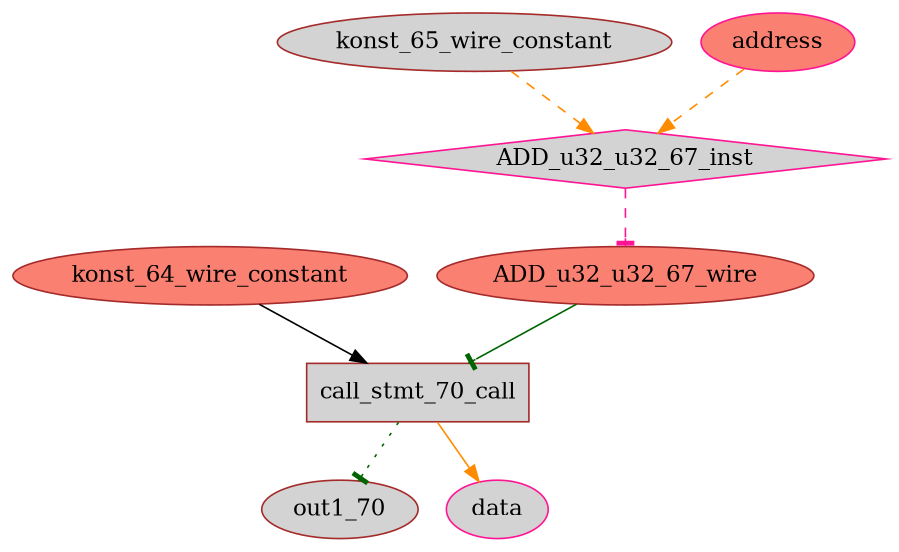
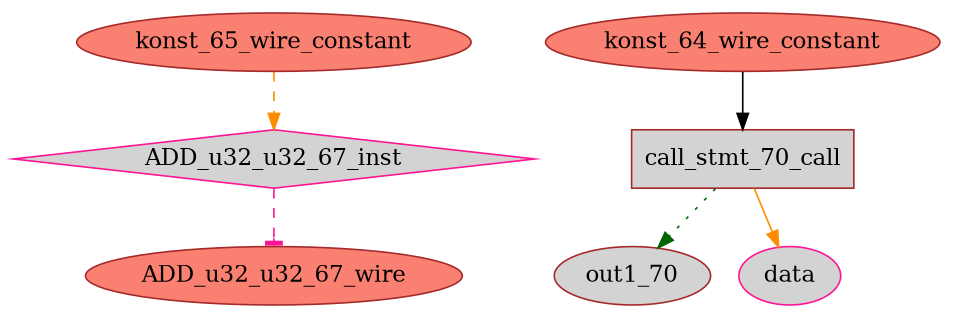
node "konst_65_wire_constant": fillcolor lightgrey -> salmon
node "address": removed
edge "ADD_u32_u32_67_wire" -> "call_stmt_70_call": removed
edge "call_stmt_70_call" -> "out1_70": arrowhead tee -> normal
